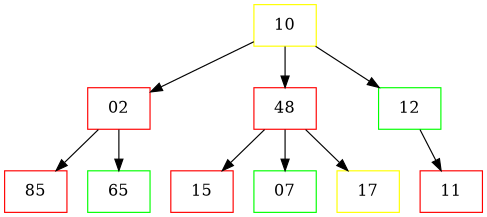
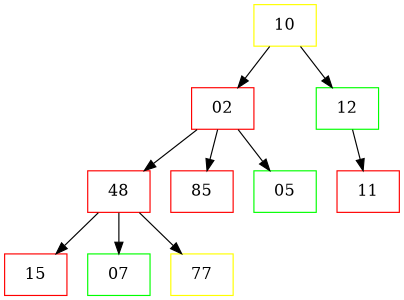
edge "10" -> "48": now "02" -> "48"
node "65": label "65" -> "05"
node "17": label "17" -> "77"
